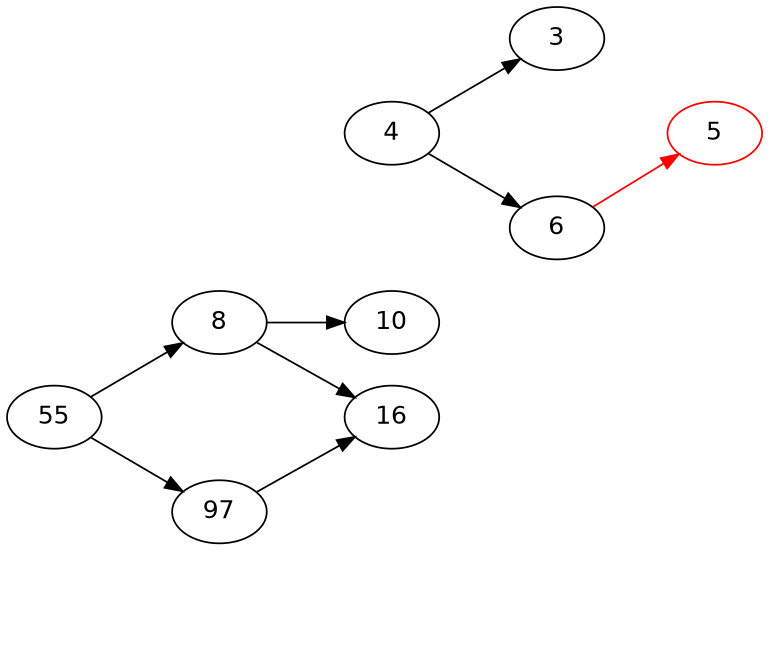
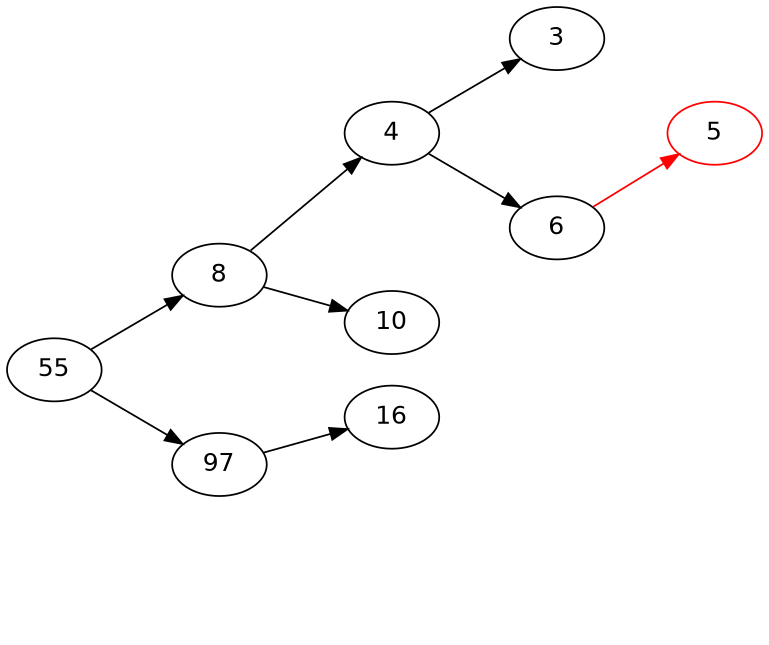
edge "8" -> "16": now "8" -> "4"
